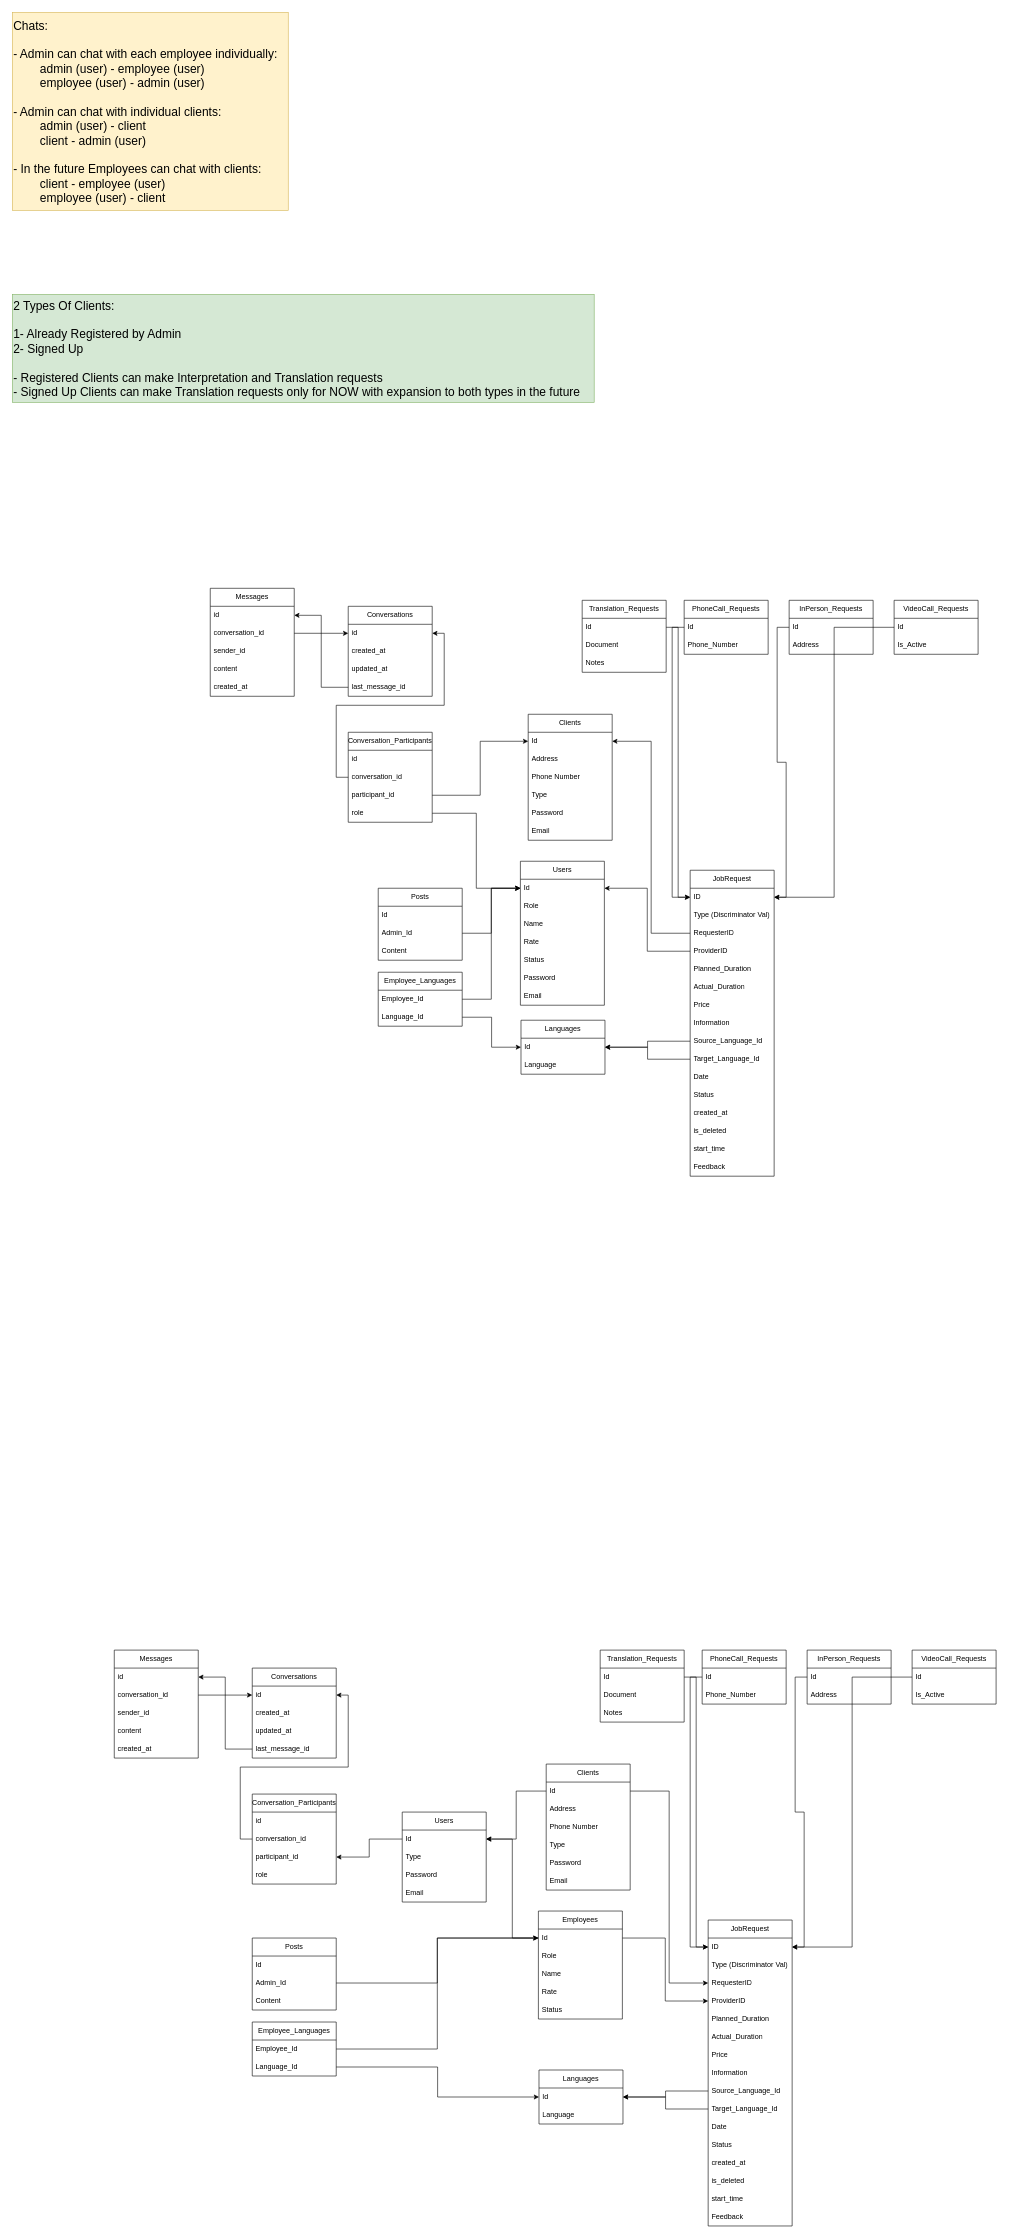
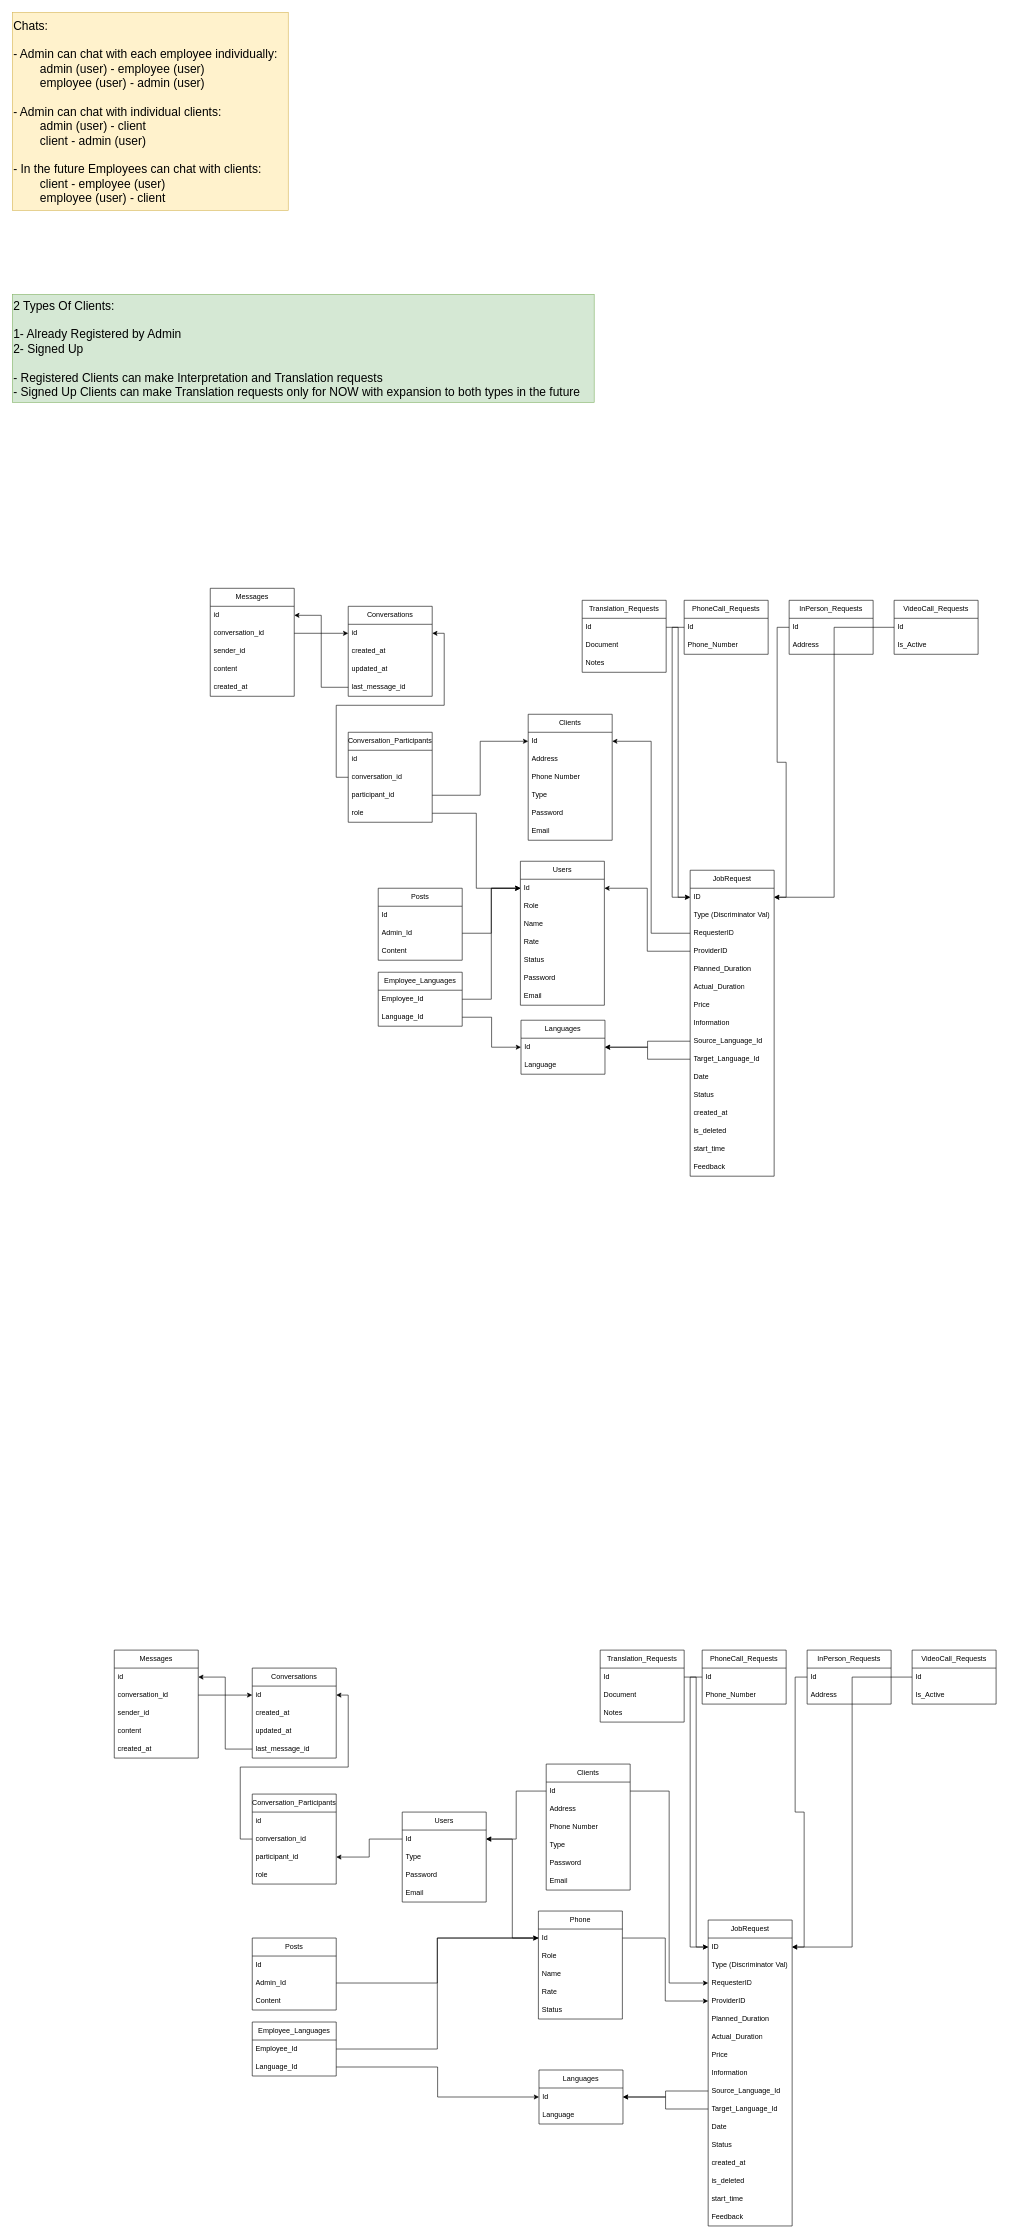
node "Employees": label "Employees" -> "Phone"
